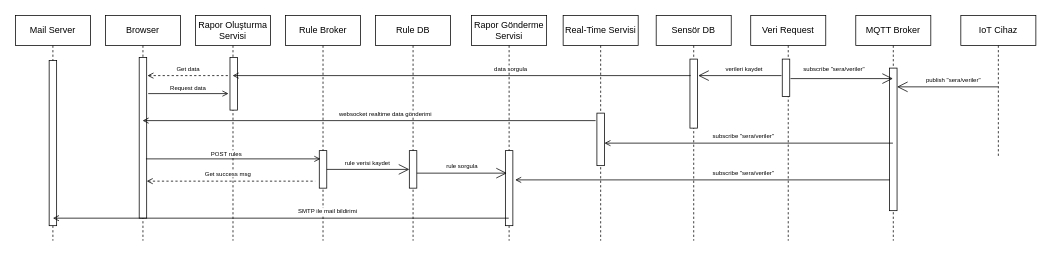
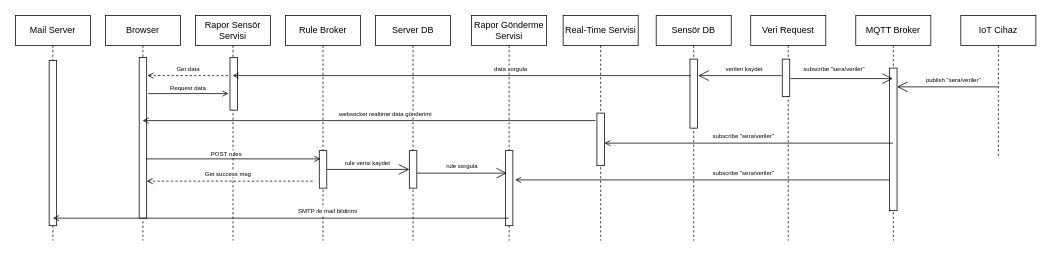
node "Rapor Oluşturma Servisi": label "Rapor Oluşturma Servisi" -> "Rapor Sensör Servisi"
node "Rule DB": label "Rule DB" -> "Server DB"
